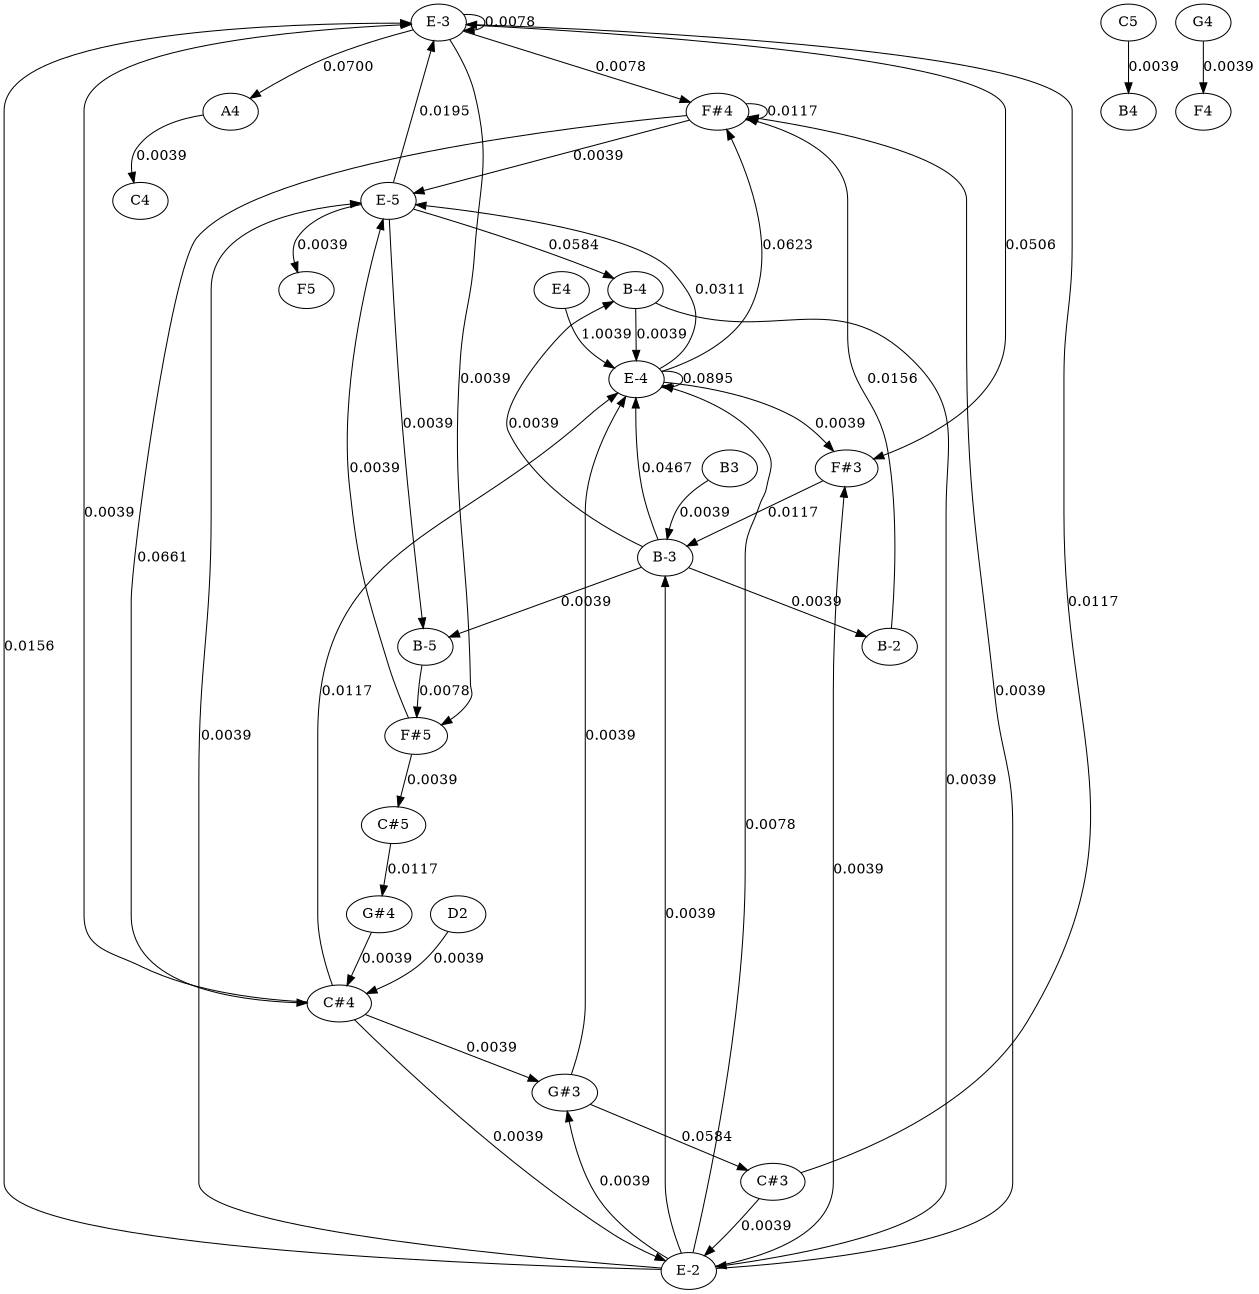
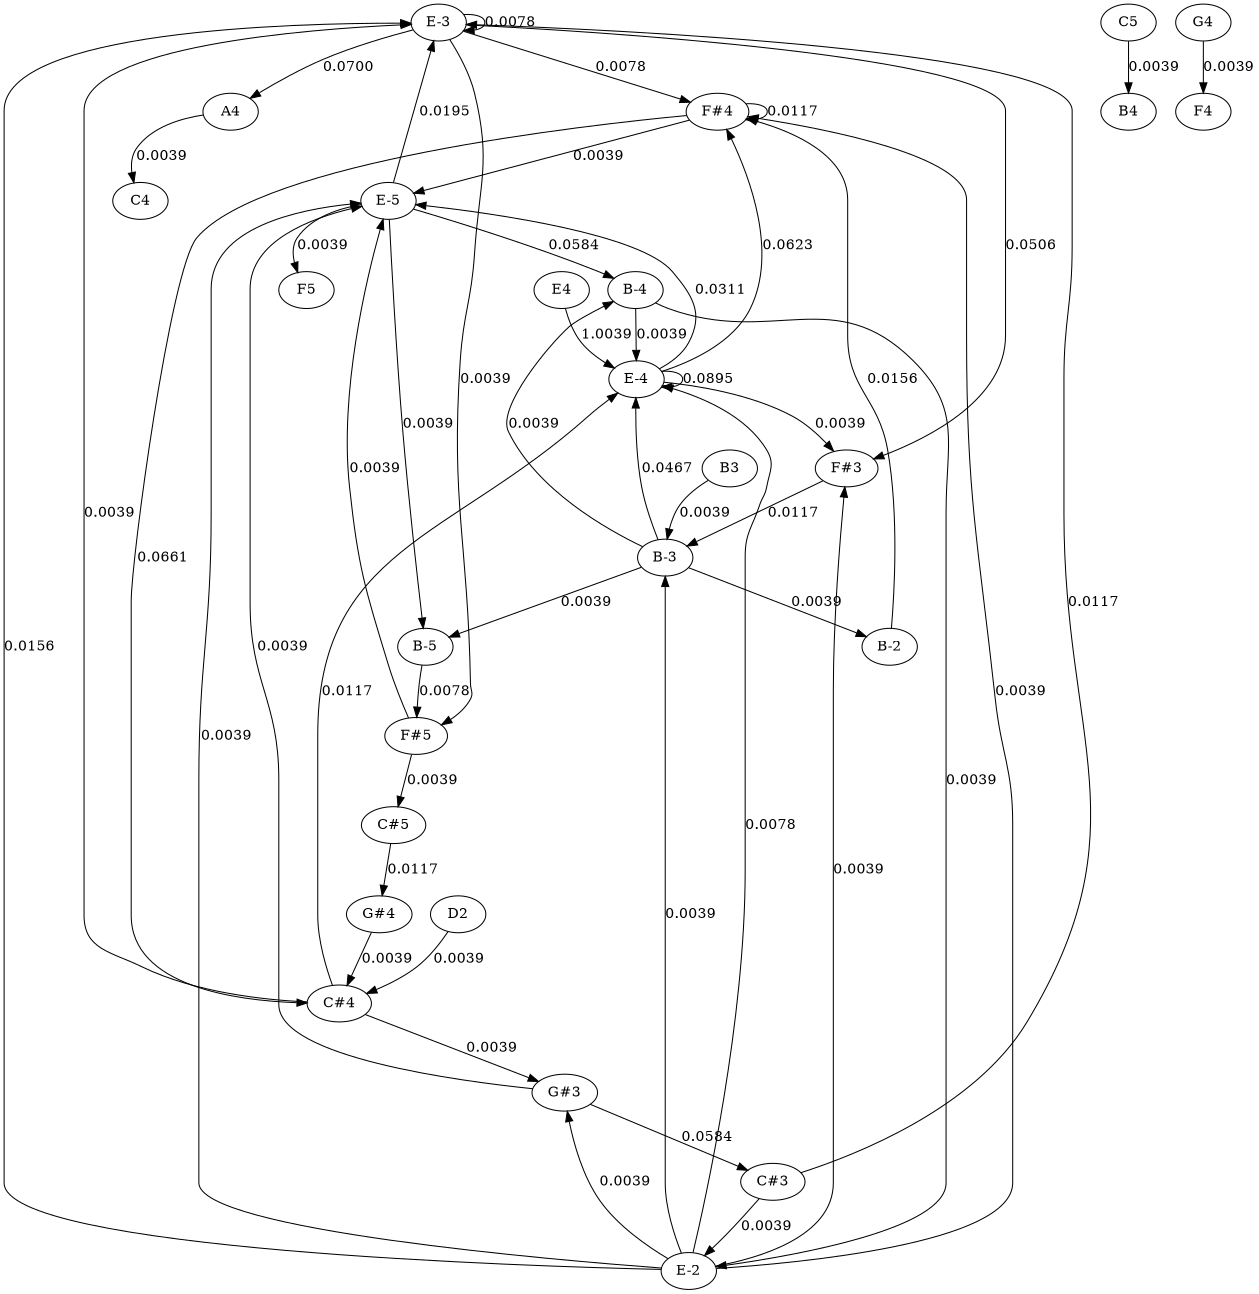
edge "E-4" -- "G#3": now "E-5" -- "G#3"
edge "C#4" -- "E-2": removed, label "0.0039"
